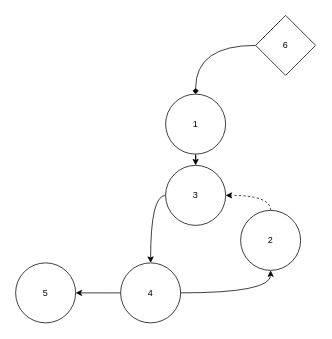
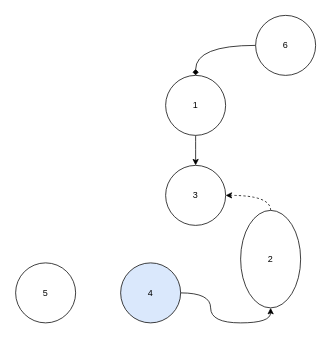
node "6": shape diamond -> ellipse
node "1": moved (195, 124) -> (195, 105)
edge "3" -> "4": removed
node "2": size 60x60 -> 60x98
edge "4" -> "5": removed
node "4": fillcolor #ffffff -> #dae8fc
